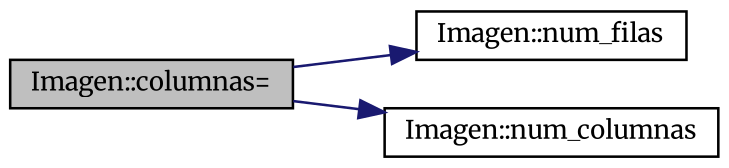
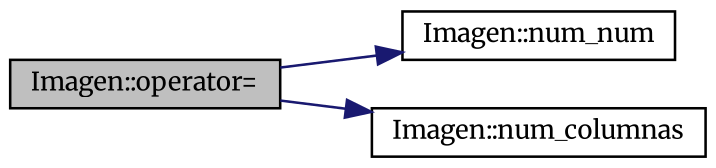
node "Imagen::num_filas": label "Imagen::num_filas" -> "Imagen::num_num"
node "Imagen::columnas=": label "Imagen::columnas=" -> "Imagen::operator="
